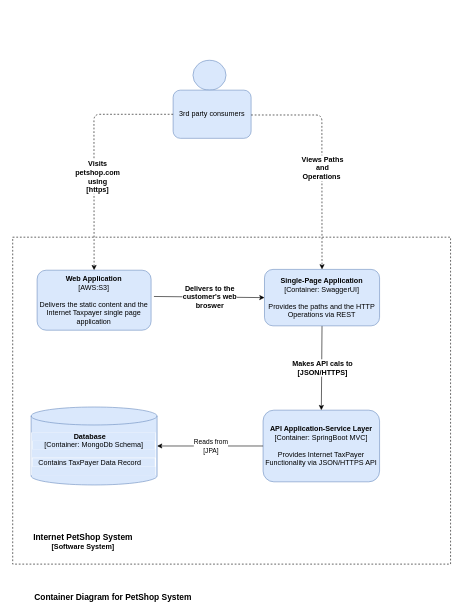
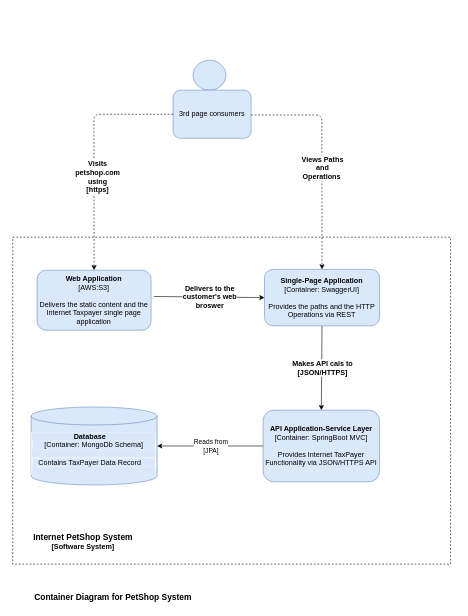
node "3rd party consumers": label "3rd party consumers" -> "3rd page consumers"
